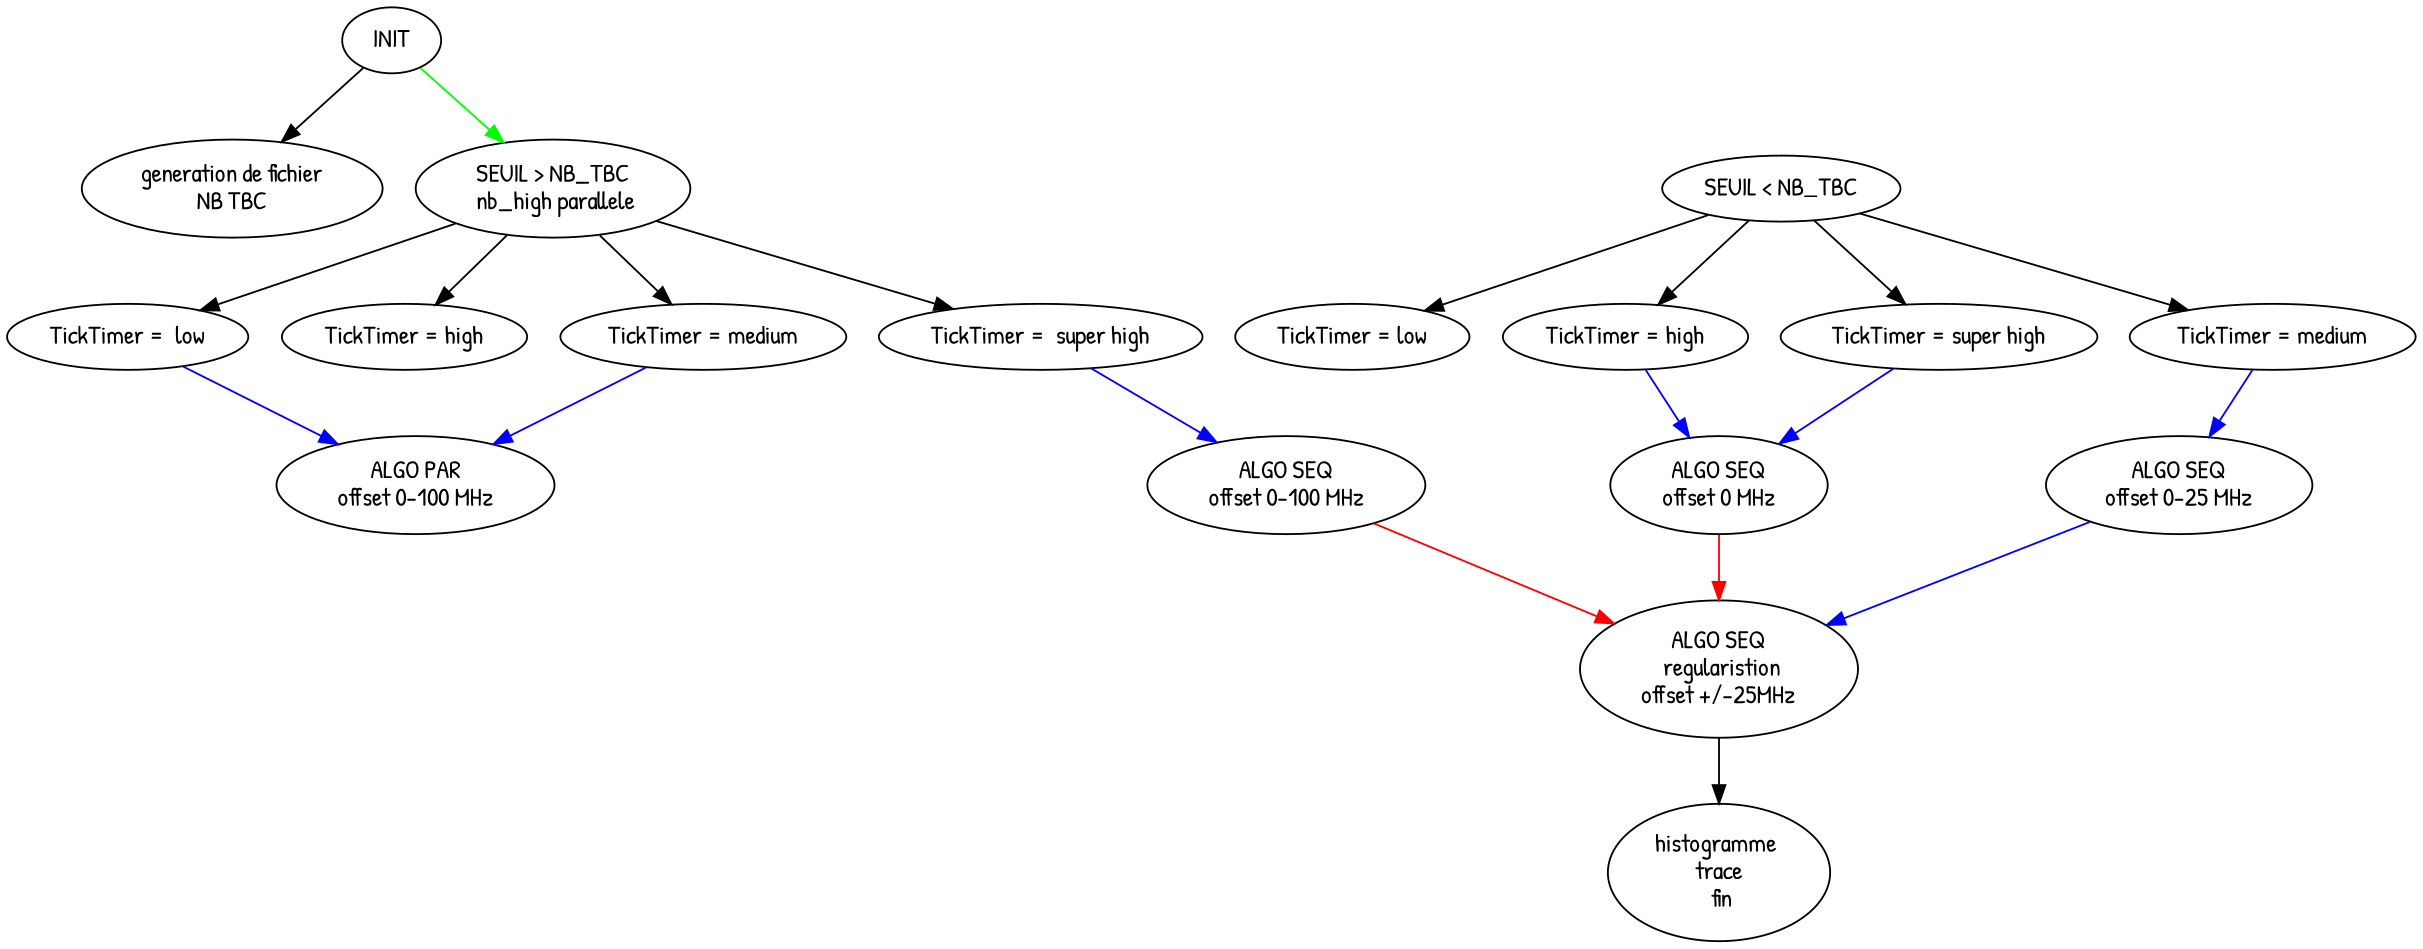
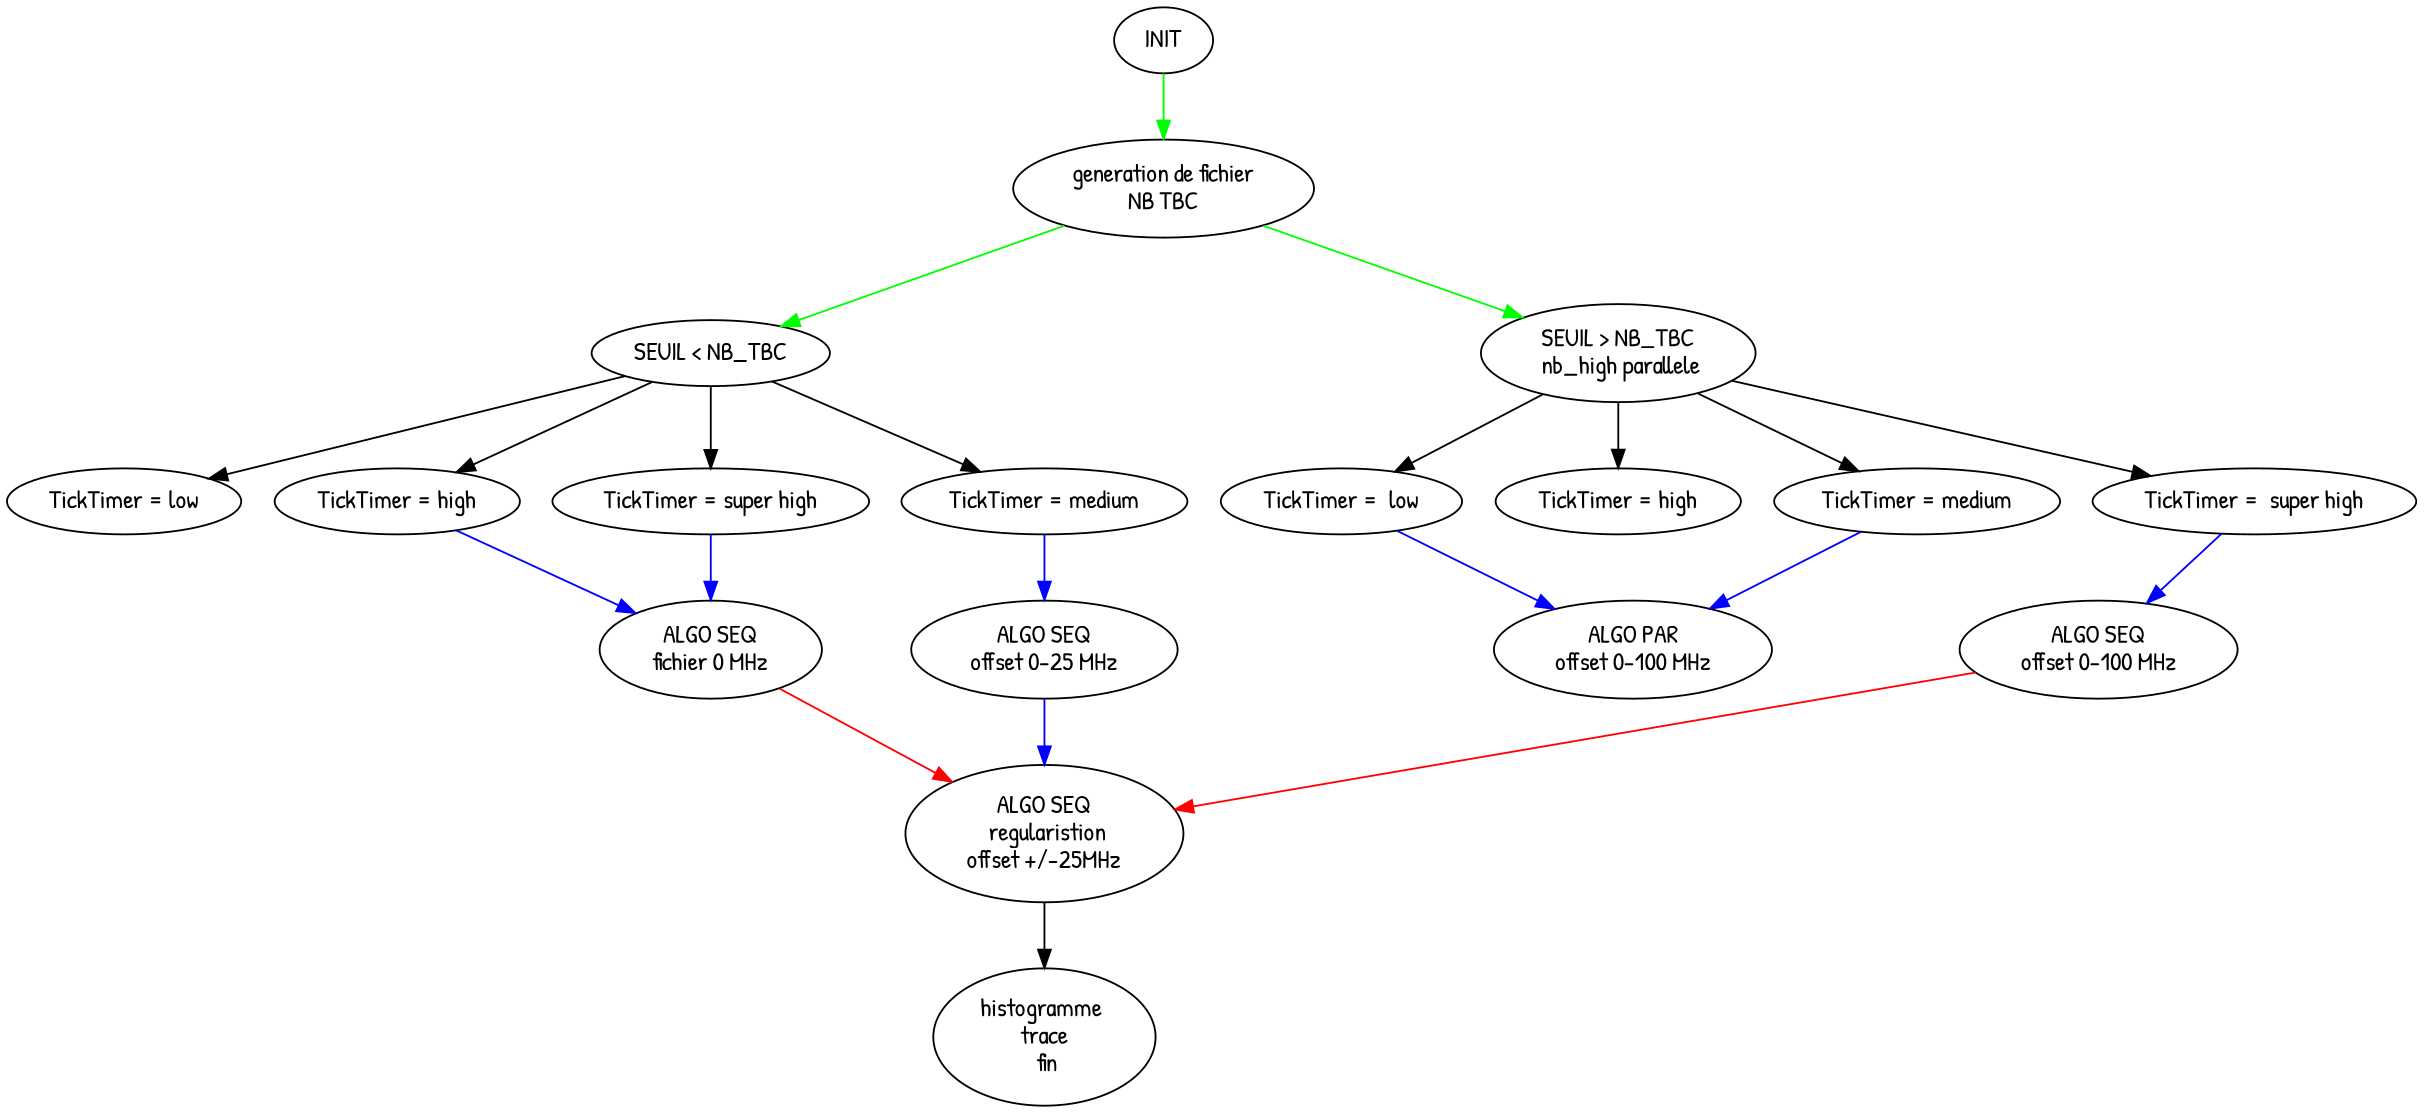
edge "INIT" -> "generation de fichier NB TBC": color black -> green
edge "INIT" -> "SEUIL > NB_TBC nb_high parallele": now "generation de fichier NB TBC" -> "SEUIL > NB_TBC nb_high parallele"
edge "generation de fichier NB TBC" -> "SEUIL < NB_TBC": added
node "ALGO SEQ offset 0 MHz": label "ALGO SEQ offset 0 MHz" -> "ALGO SEQ fichier 0 MHz"
